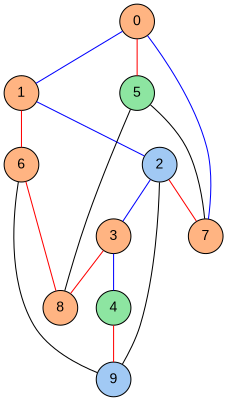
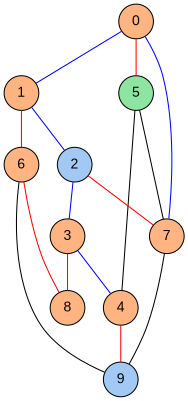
edge "5" -- "8": now "5" -- "4"
edge "2" -- "9": now "7" -- "9"
node "4": fillcolor #8de5a1 -> #ffb482
